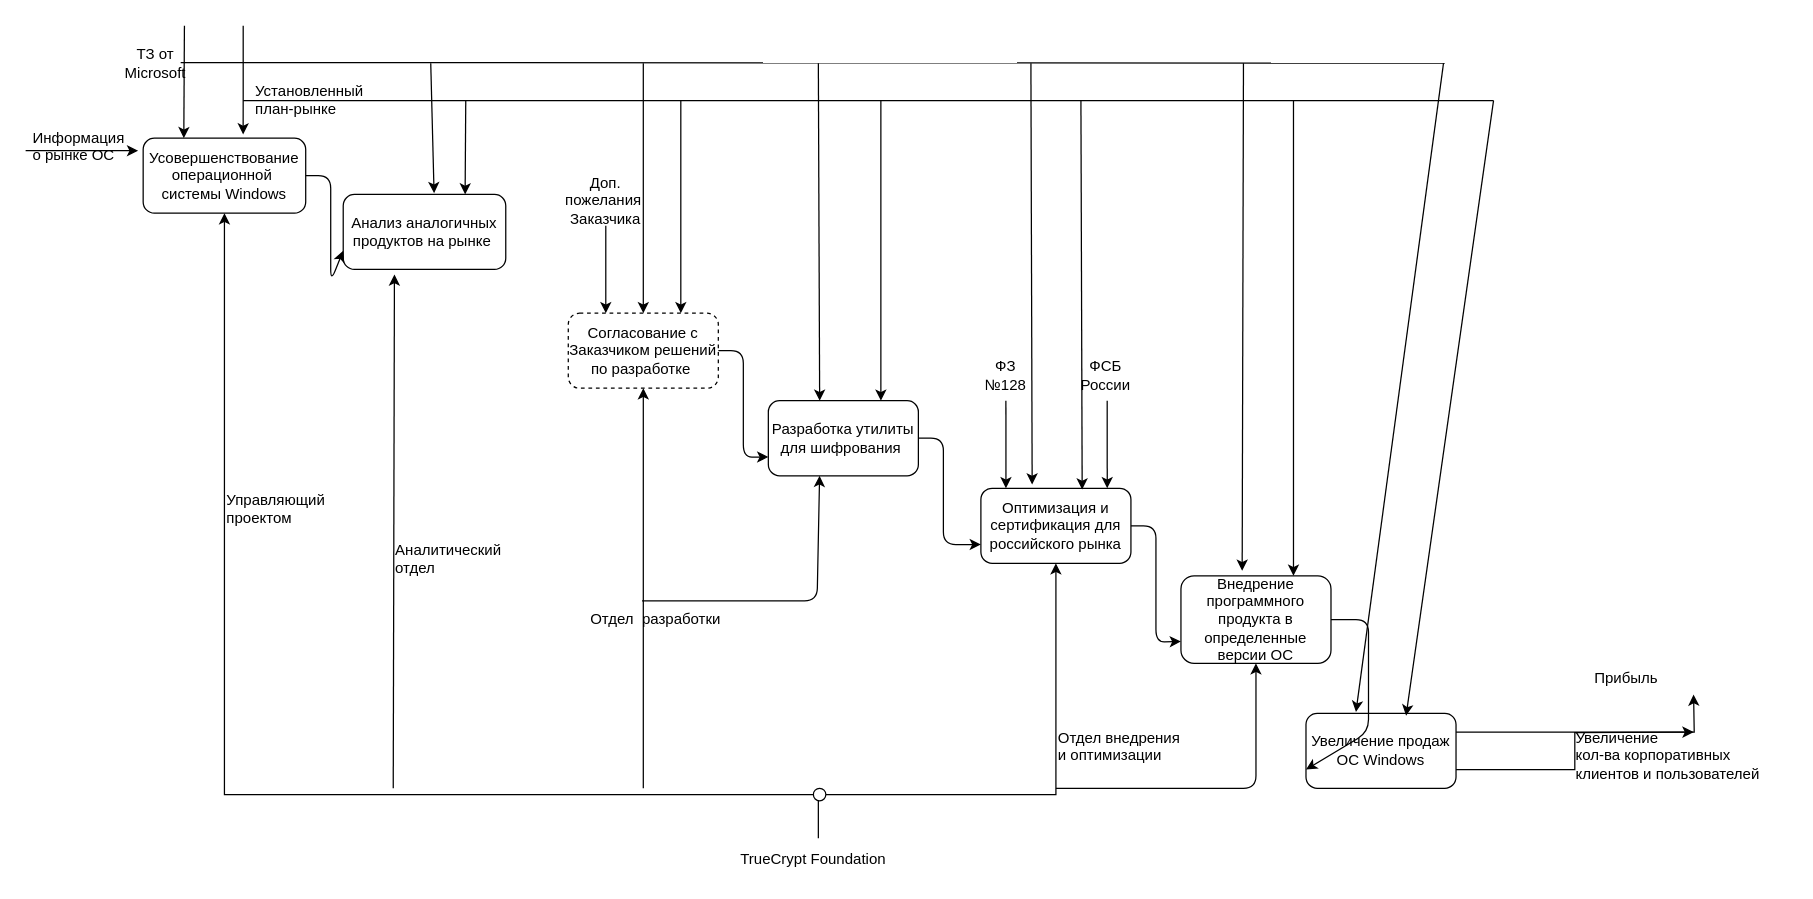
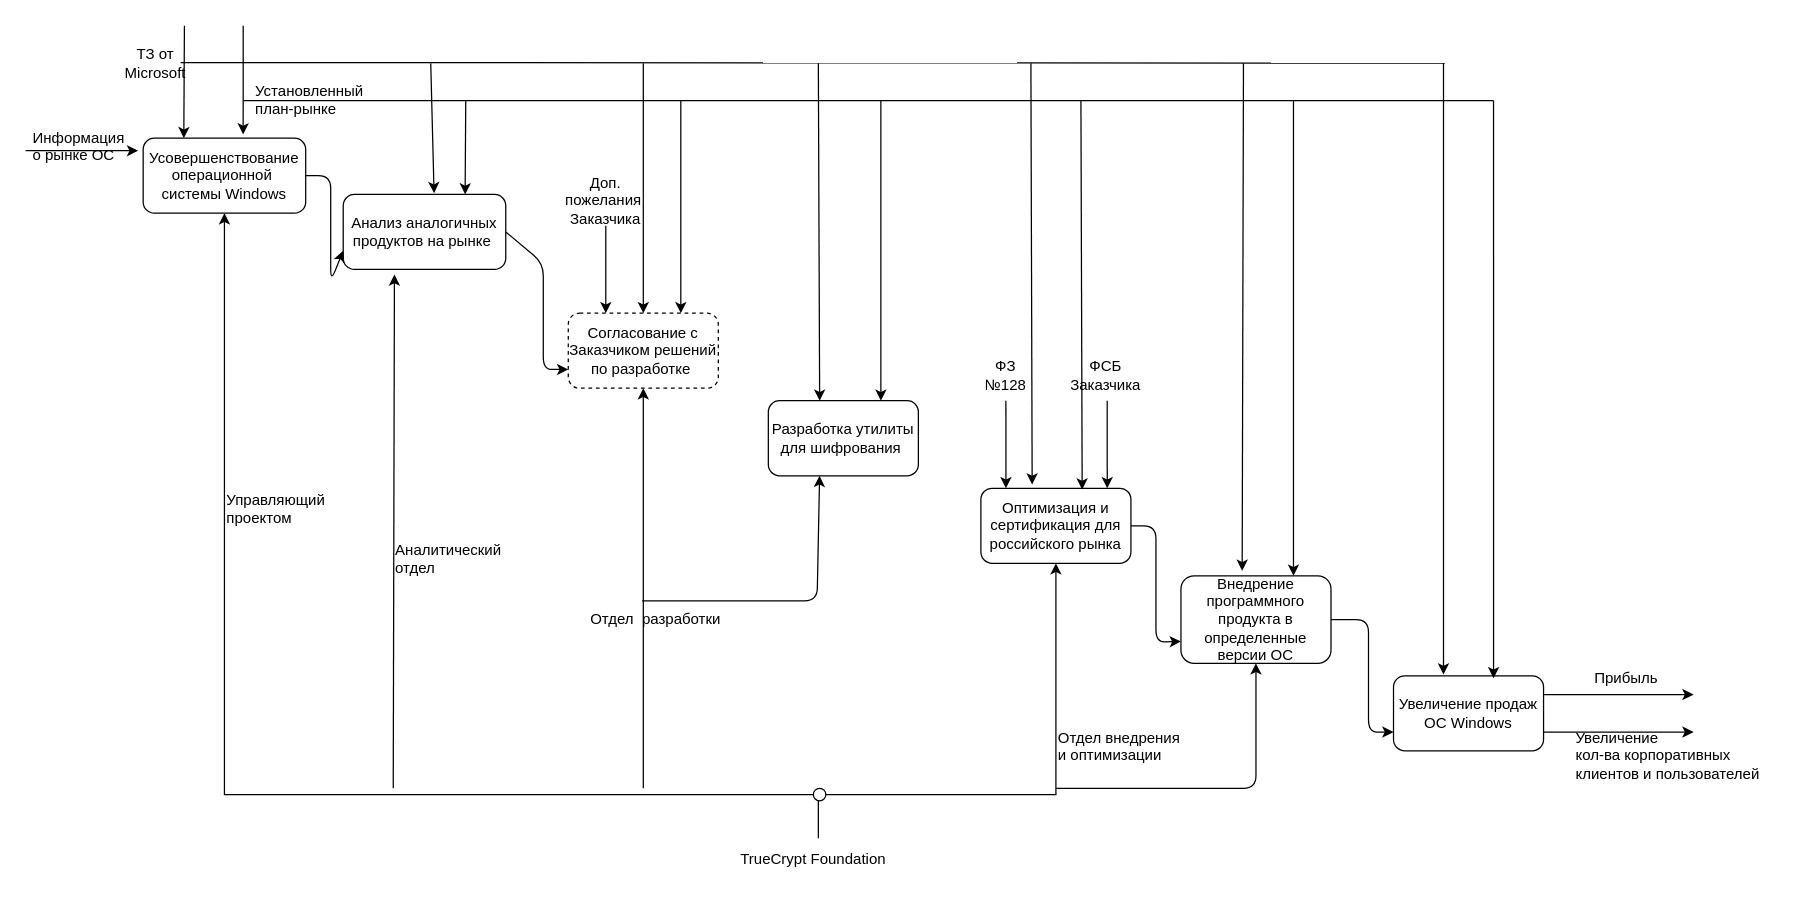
edge "Анализ аналогичных продуктов на рынке" -> "Согласование с Заказчиком решений по разработке": added
node "ФСБ России": label "ФСБ России" -> "ФСБ Заказчика"
edge "Согласование с Заказчиком решений по разработке" -> "Разработка утилиты для шифрования": removed
edge "Разработка утилиты для шифрования" -> "Оптимизация и сертификация для российского рынка": removed
node "Увеличение продаж ОС Windows": moved (1381, 751) -> (1468, 713)
